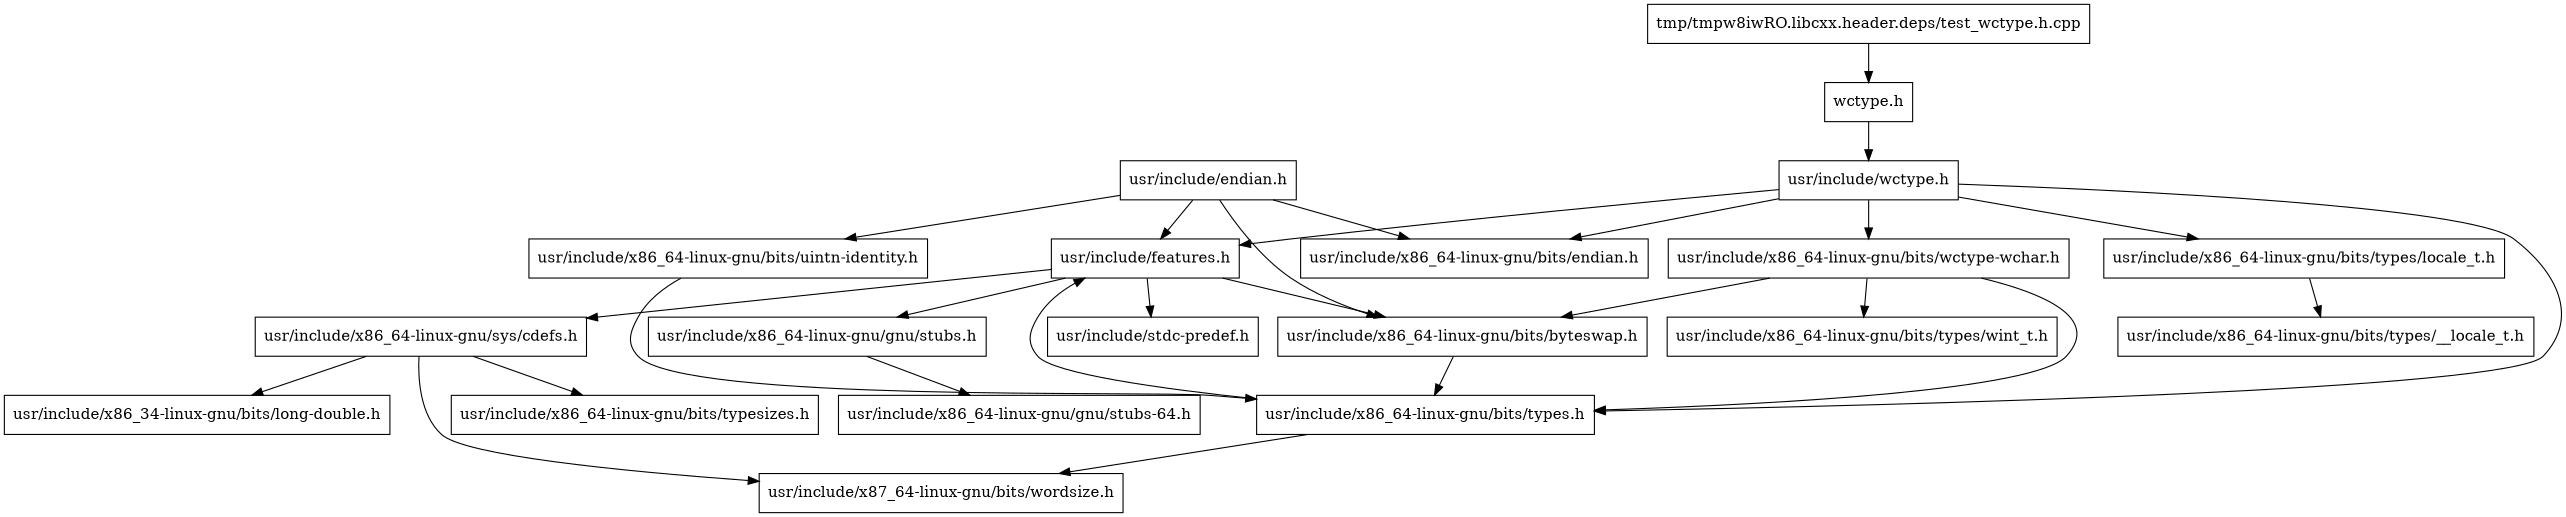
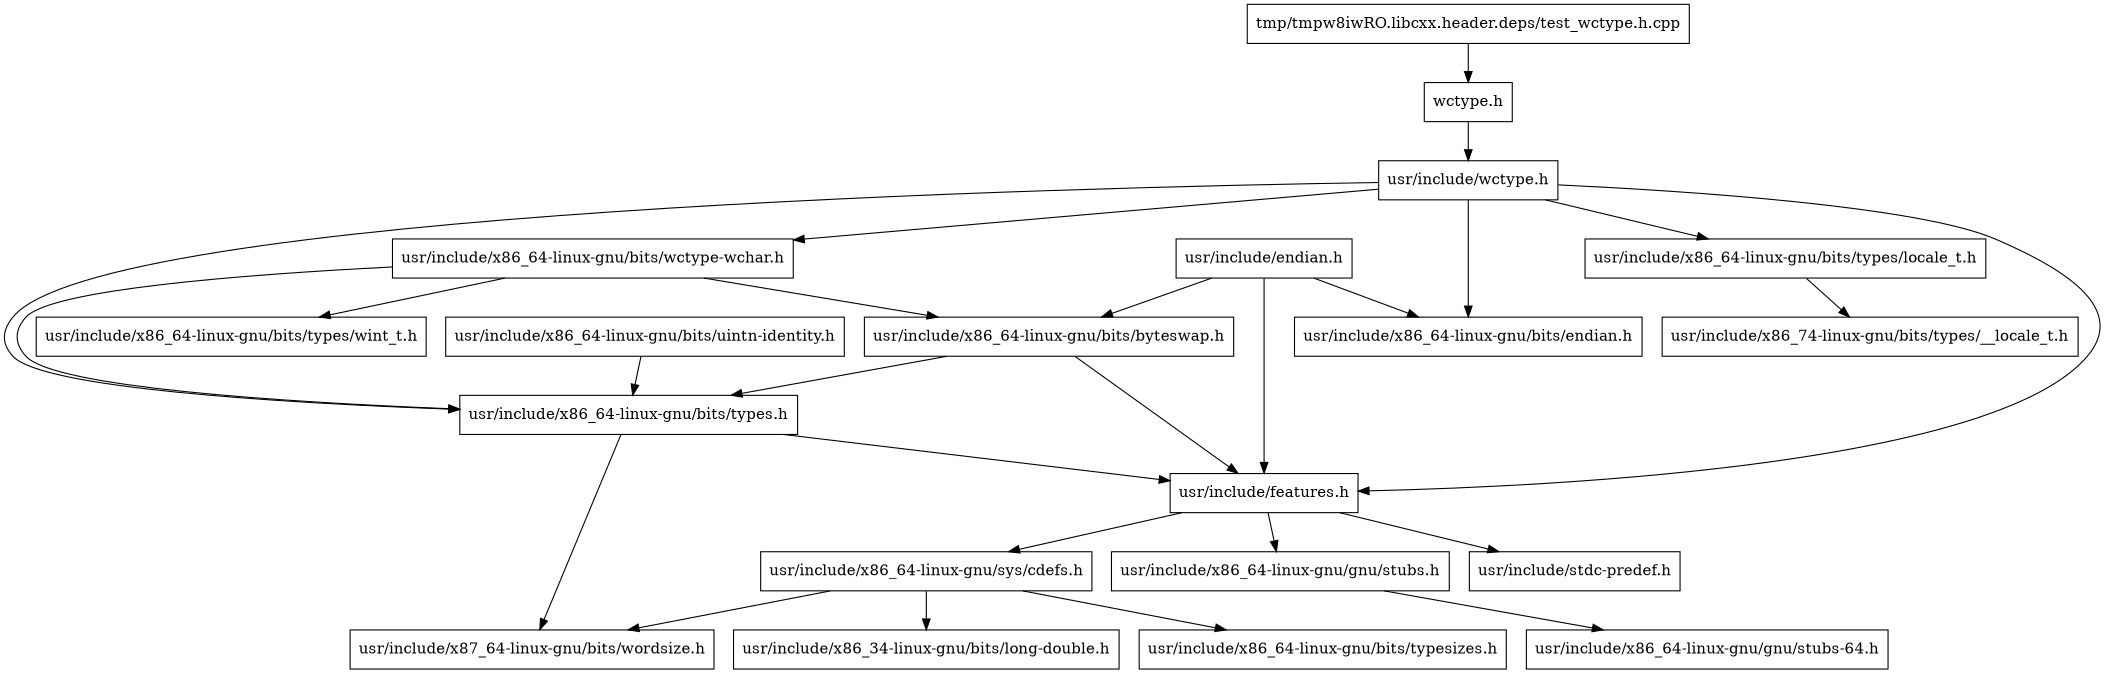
edge "usr/include/endian.h" -> "usr/include/x86_64-linux-gnu/bits/uintn-identity.h": removed
edge "usr/include/features.h" -> "usr/include/x86_64-linux-gnu/bits/byteswap.h": reversed
node "usr/include/x86_64-linux-gnu/bits/types/__locale_t.h": label "usr/include/x86_64-linux-gnu/bits/types/__locale_t.h" -> "usr/include/x86_74-linux-gnu/bits/types/__locale_t.h"
